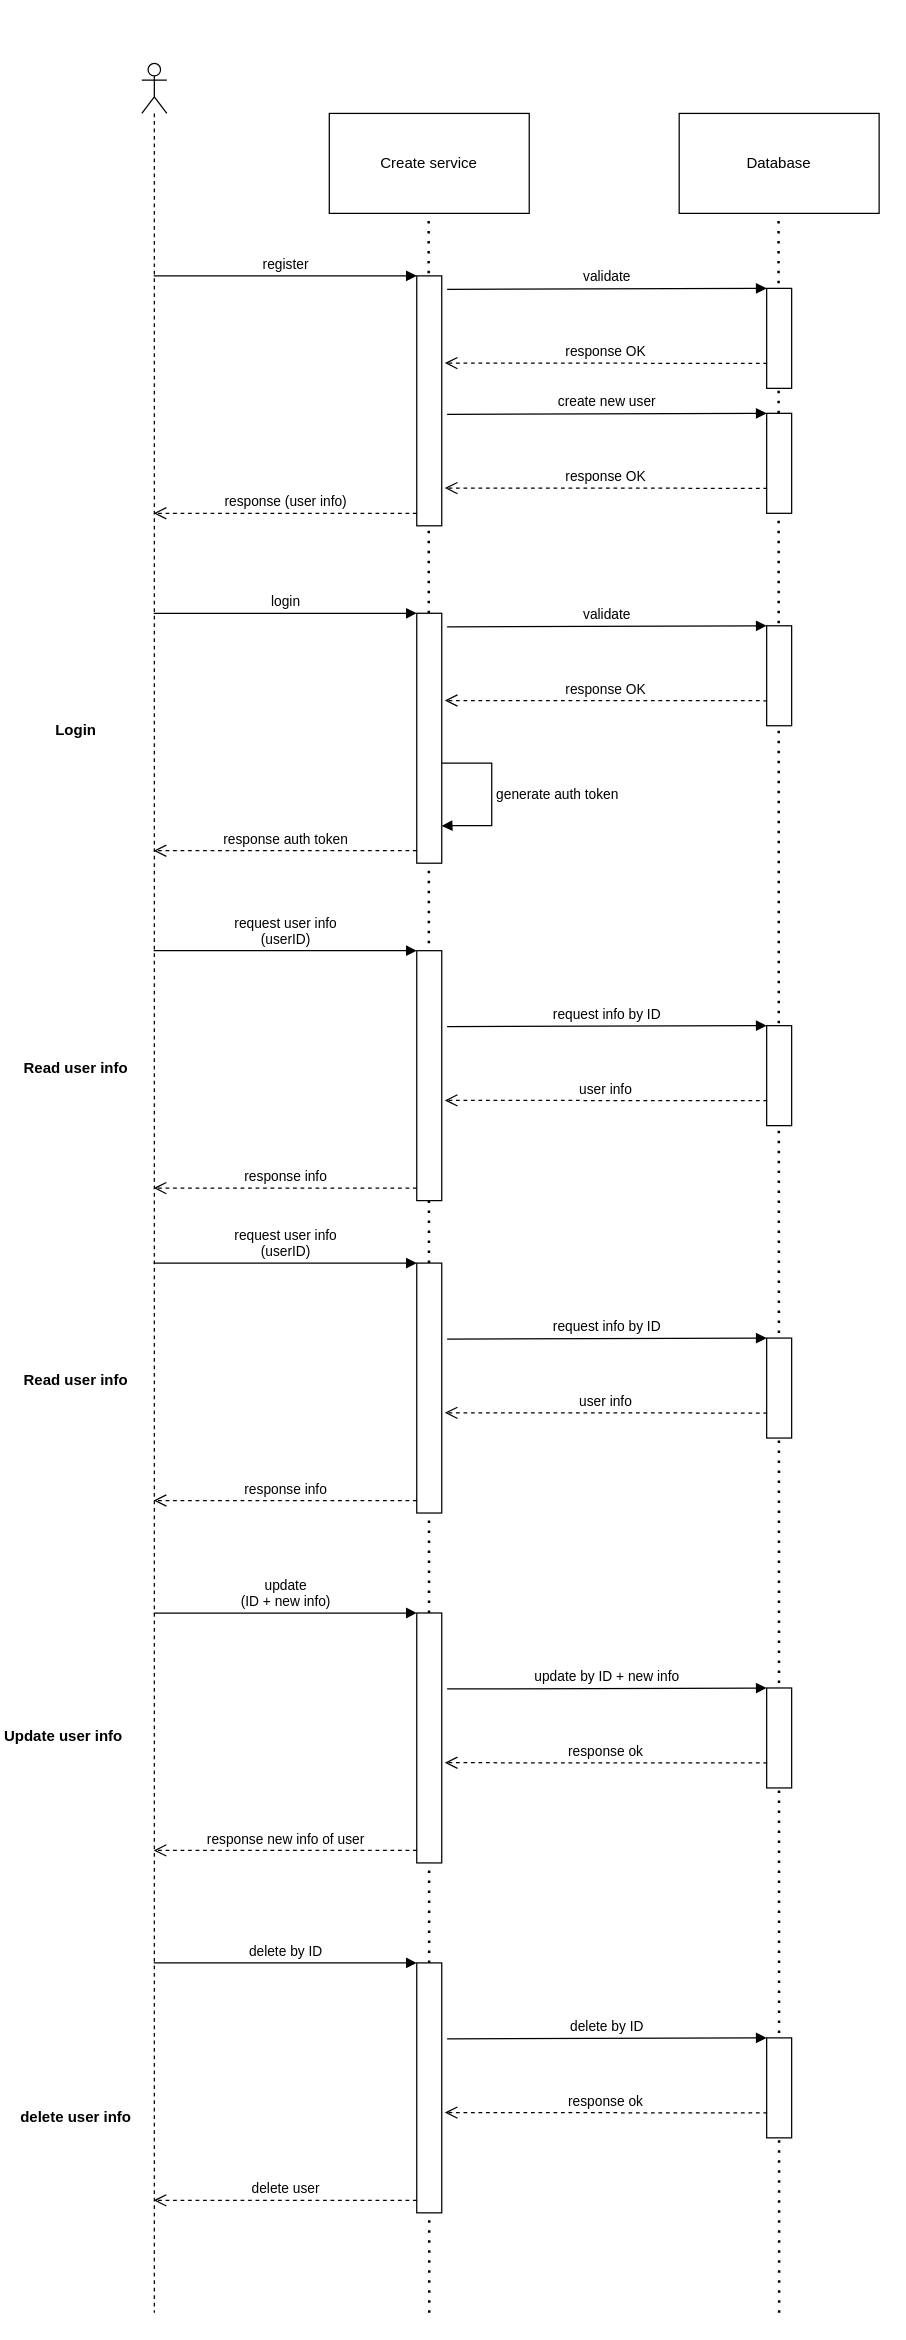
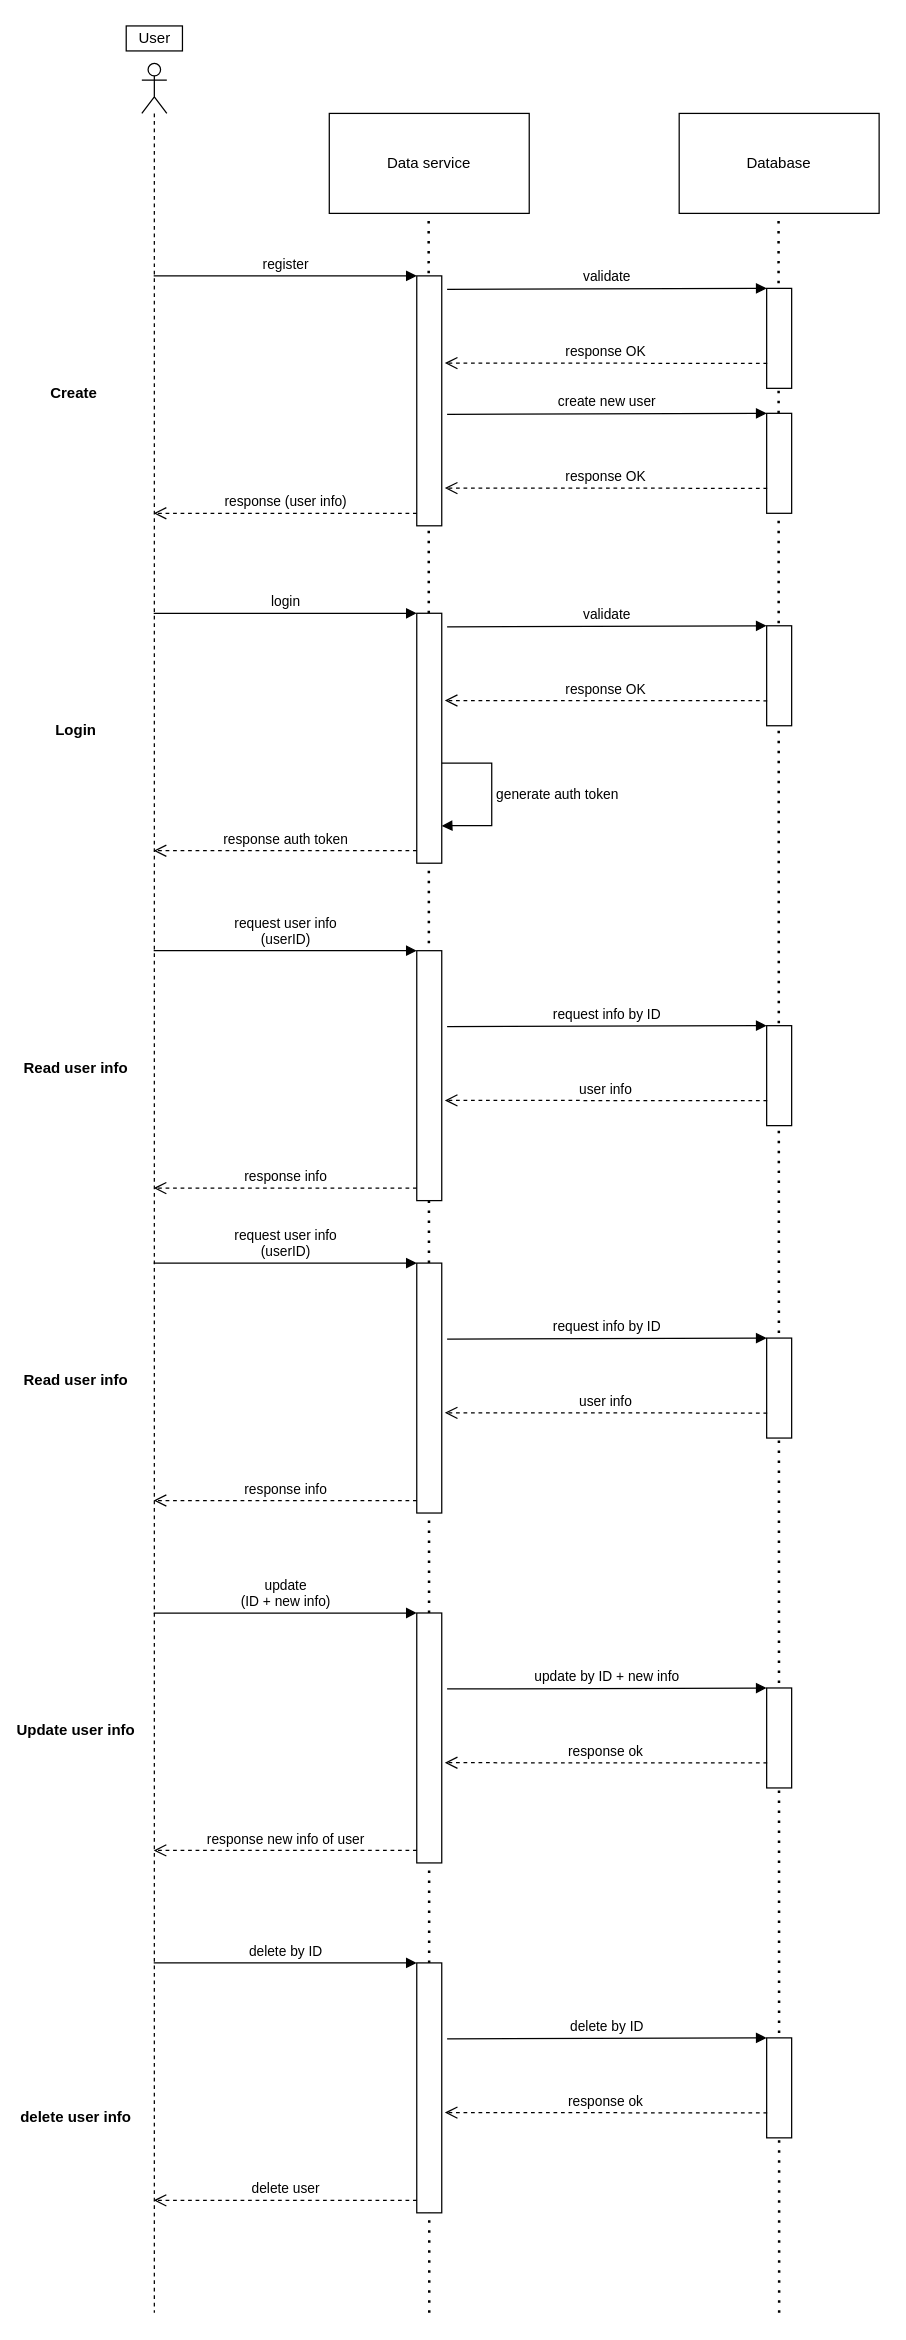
node "User": added
node "Create service": label "Create service" -> "Data service"
node "Create": added
node "Update user info": moved (64, 1736) -> (76, 1729)
